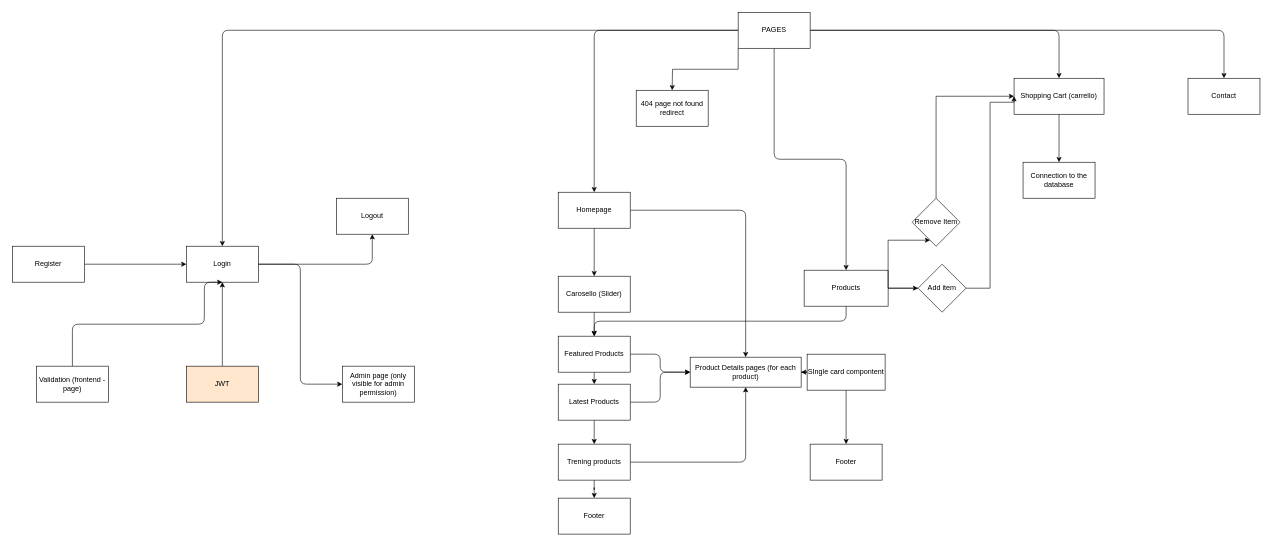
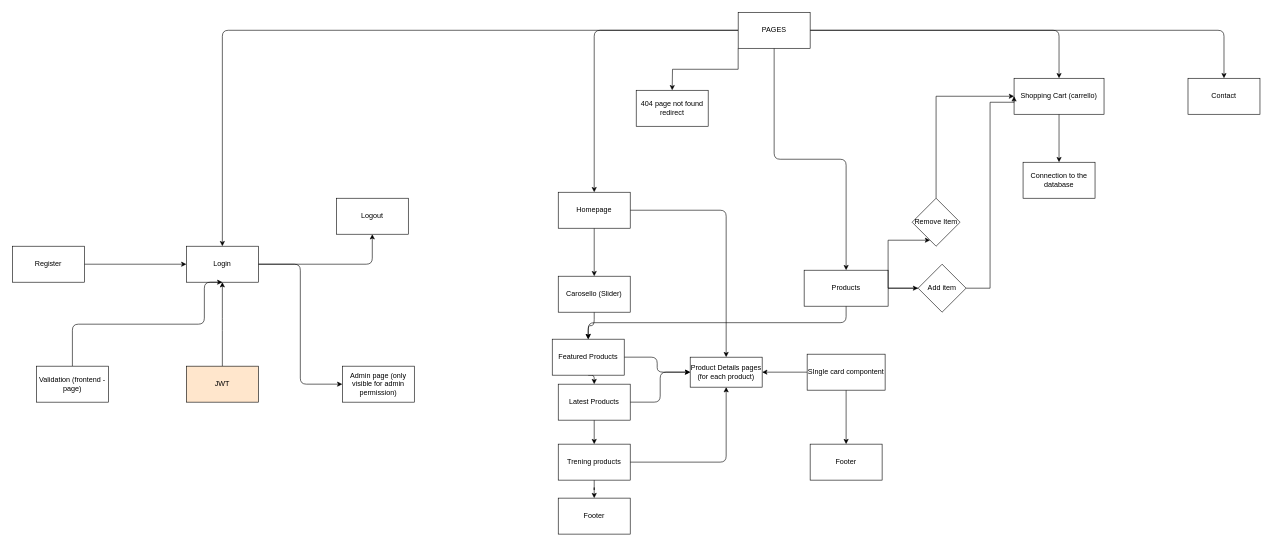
node "Featured Products": moved (594, 354) -> (588, 357)
node "Product Details pages (for each product)": size 111x30 -> 72x30
